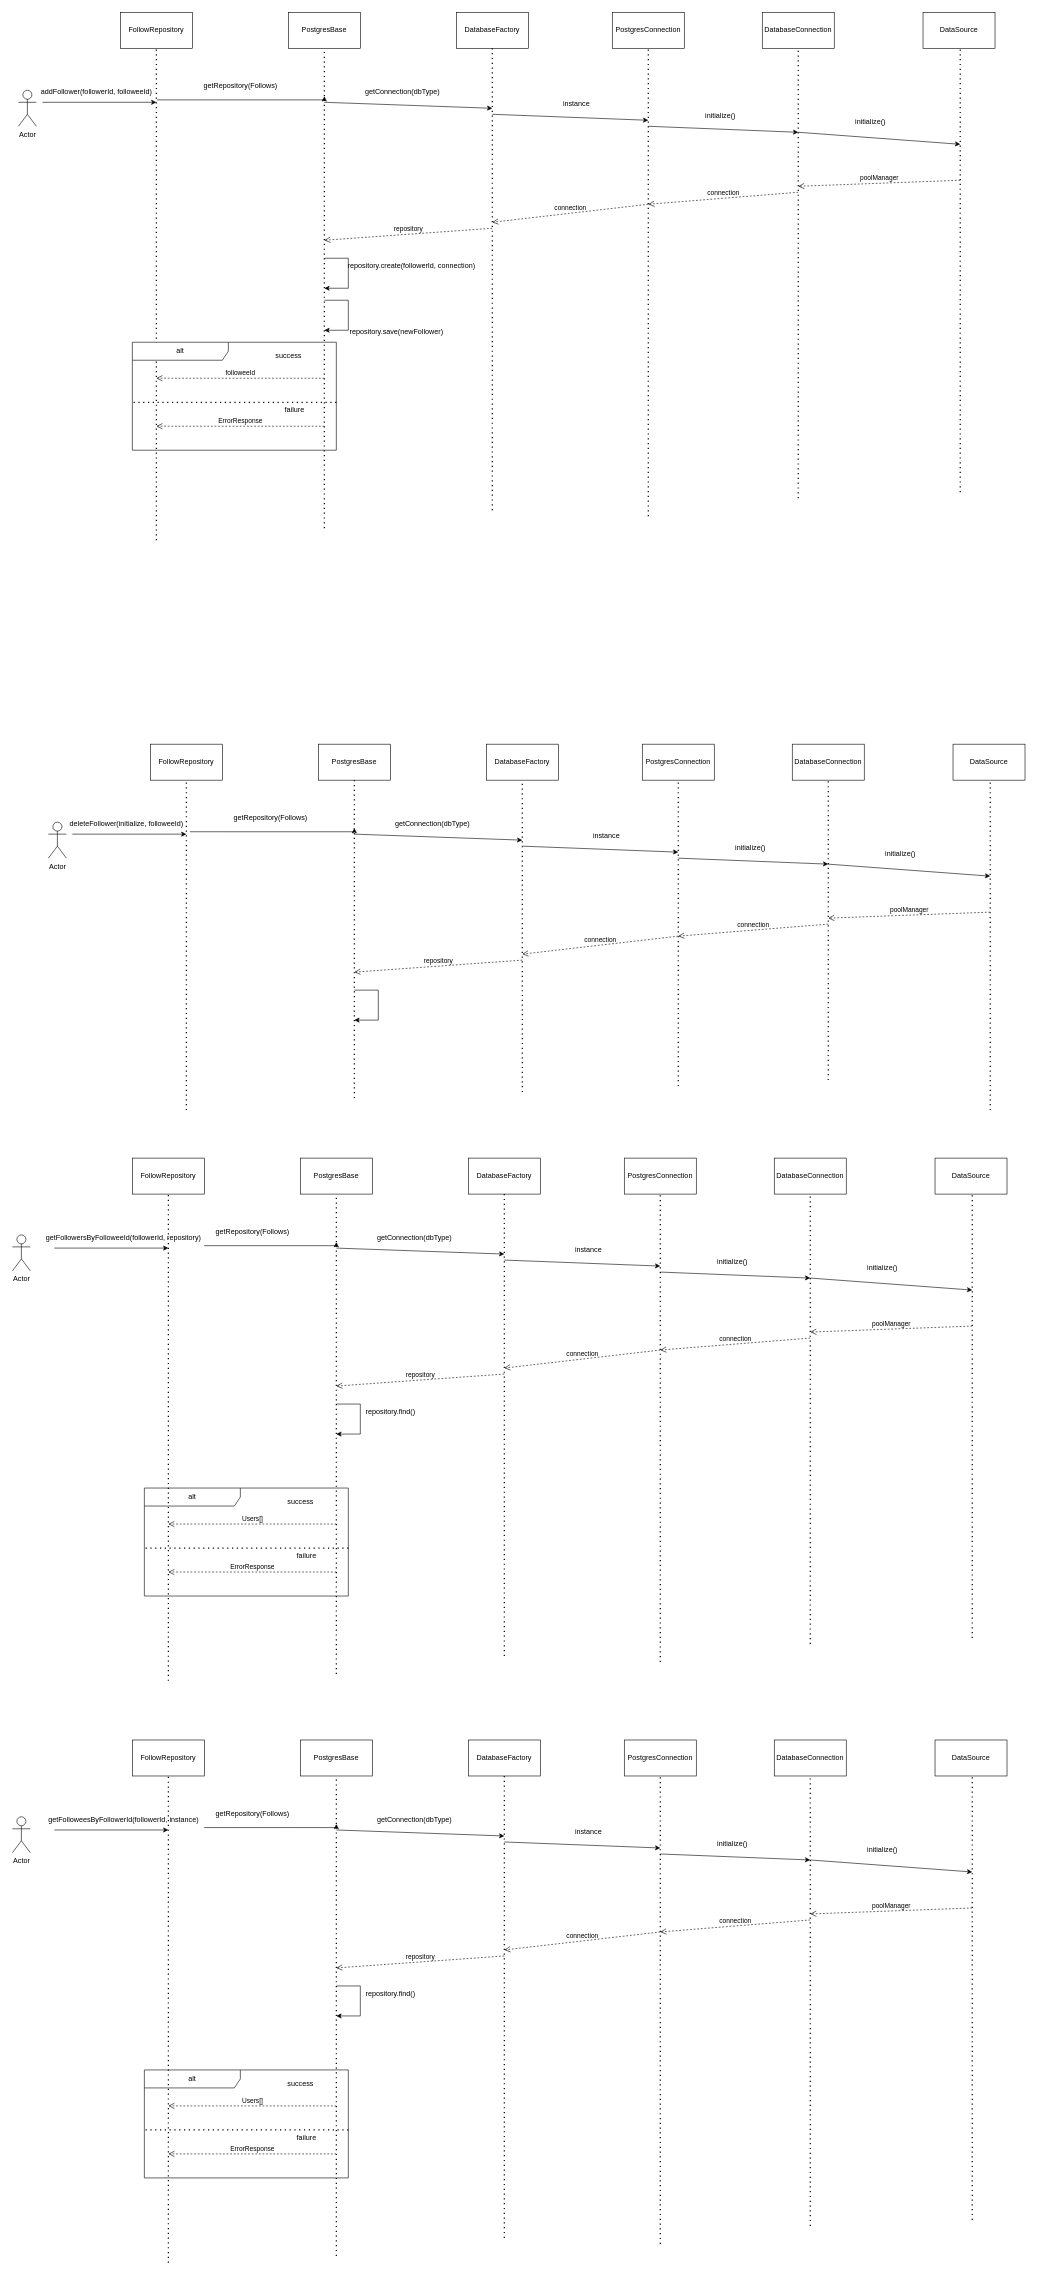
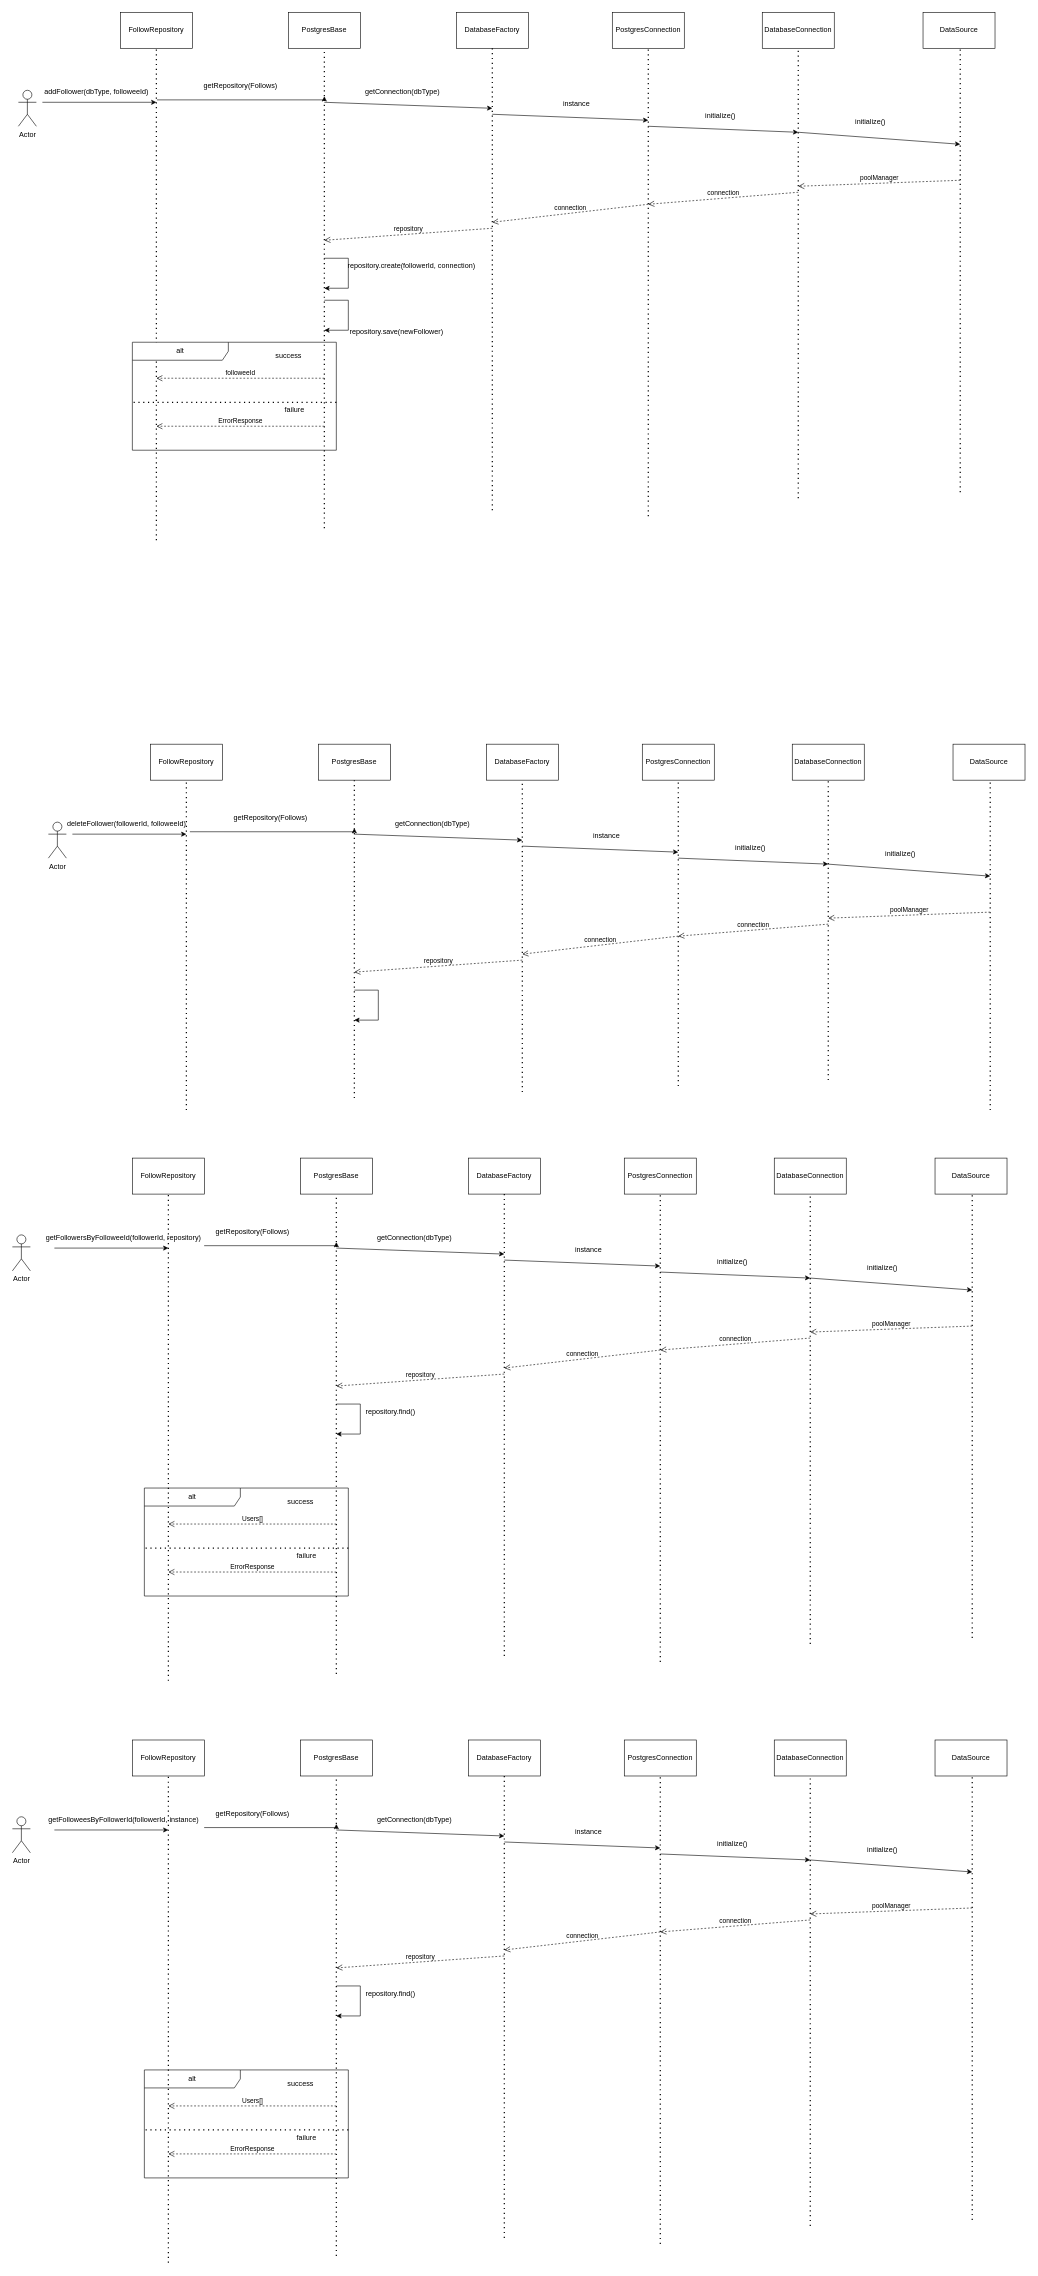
node "addFollower(followerId, followeeId)": label "addFollower(followerId, followeeId)" -> "addFollower(dbType, followeeId)"
node "deleteFollower(initialize, followeeId)": label "deleteFollower(initialize, followeeId)" -> "deleteFollower(followerId, followeeId)"
